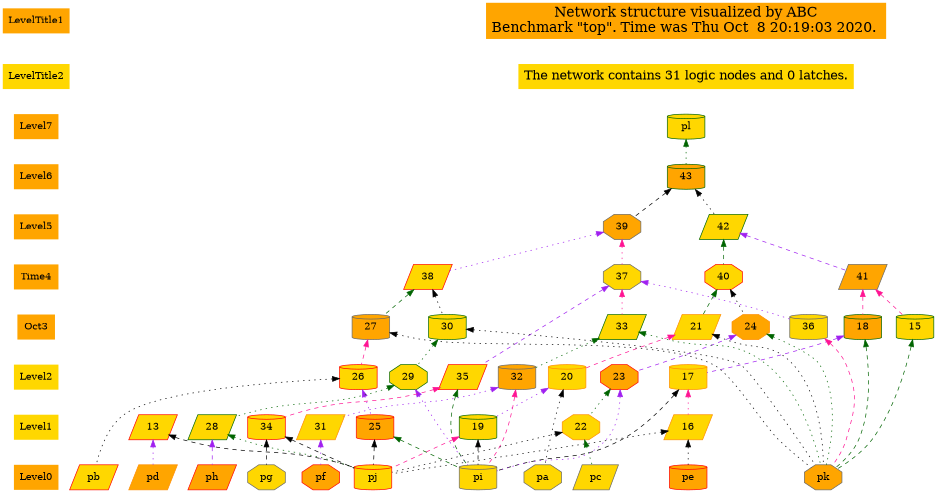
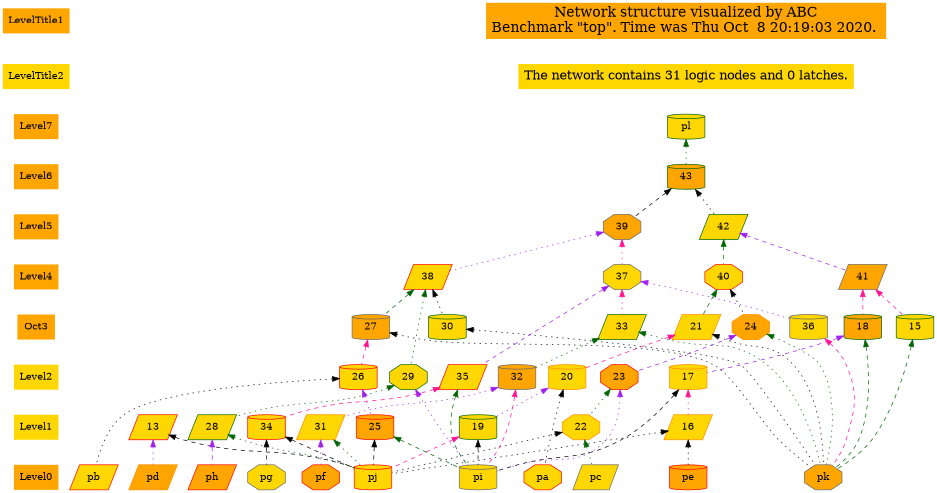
node "Time4": label "Time4" -> "Level4"
edge "29" -> "30": now "29" -> "38"
edge "pj" -> "31": added
node "pa": color gray40 -> red
